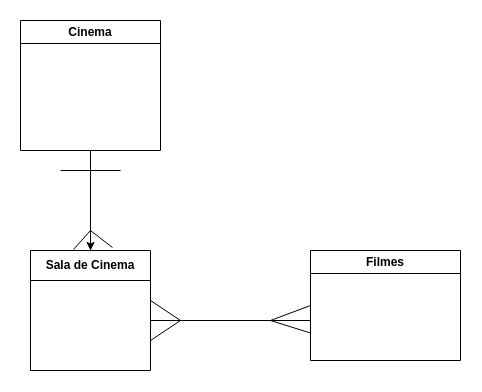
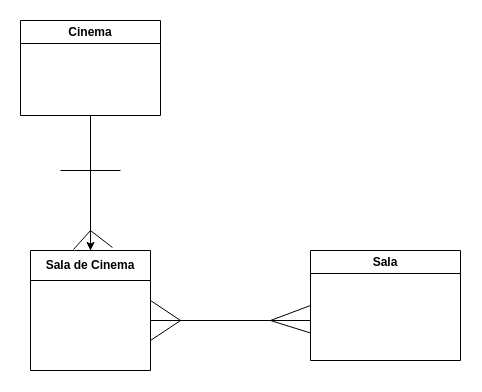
node "Cinema": size 140x130 -> 140x95
node "Filmes": label "Filmes" -> "Sala"
